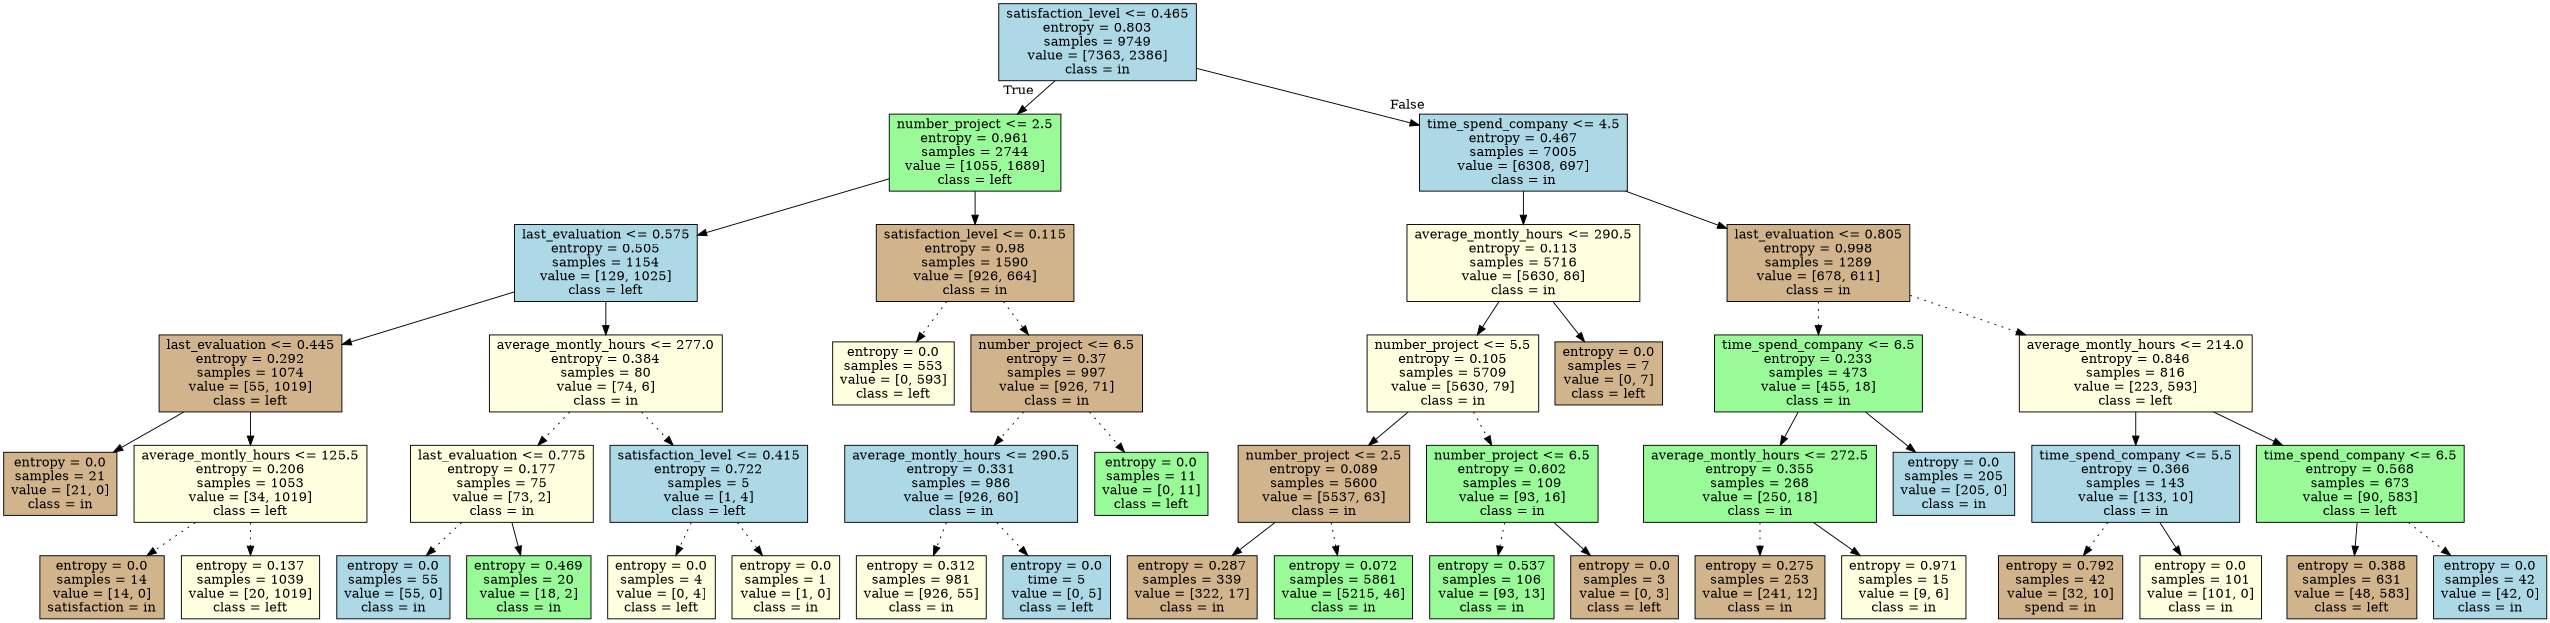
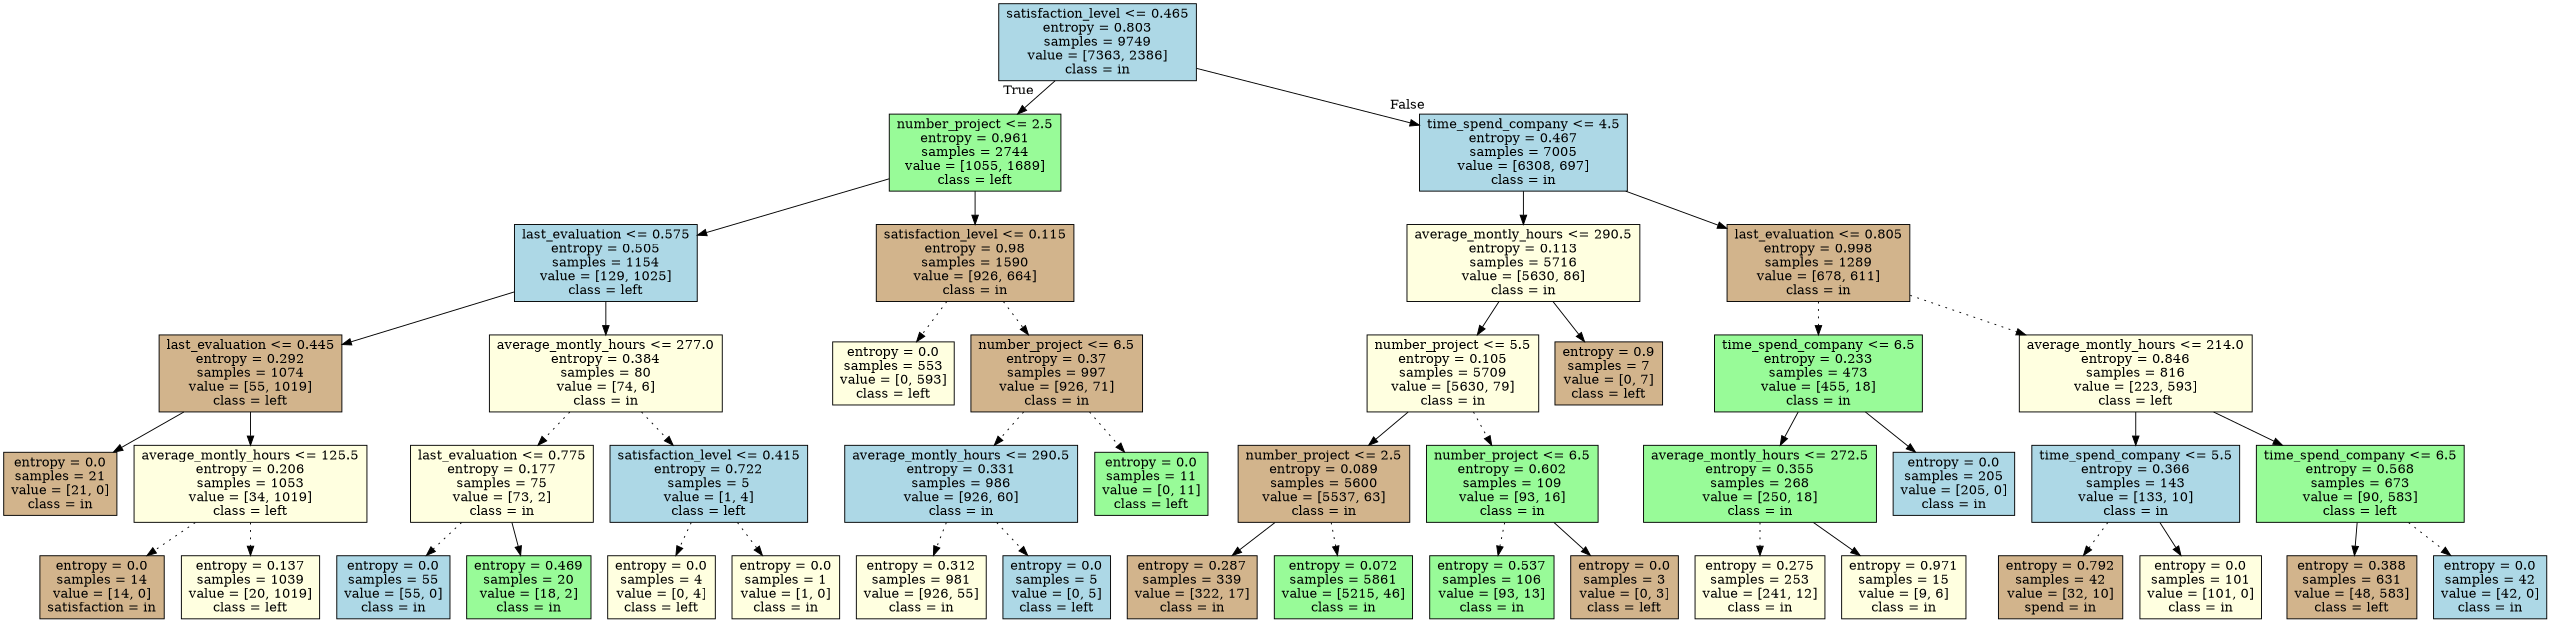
node "entropy = 0.0 samples = 7 value = [0, 7] class = left": label "entropy = 0.0 samples = 7 value = [0, 7] class = left" -> "entropy = 0.9 samples = 7 value = [0, 7] class = left"
node "entropy = 0.0 time = 5 value = [0, 5] class = left": label "entropy = 0.0 time = 5 value = [0, 5] class = left" -> "entropy = 0.0 samples = 5 value = [0, 5] class = left"
node "entropy = 0.275 samples = 253 value = [241, 12] class = in": fillcolor tan -> lightyellow
